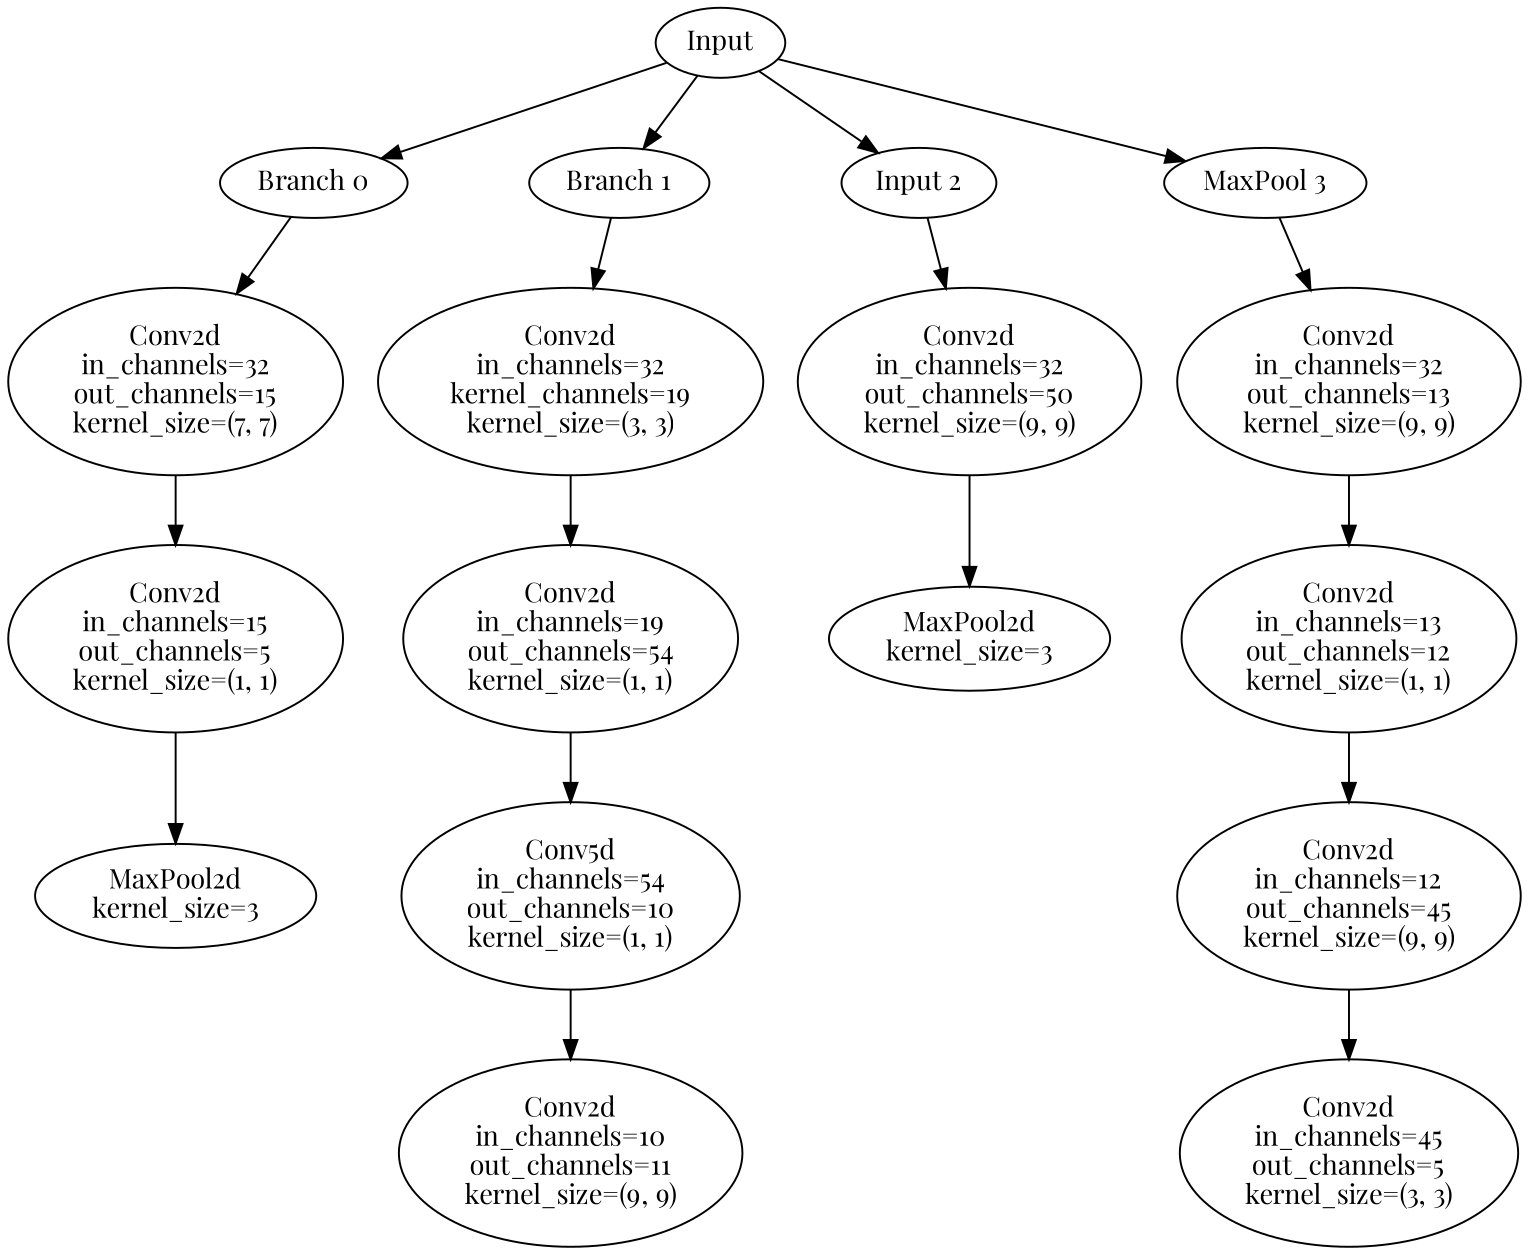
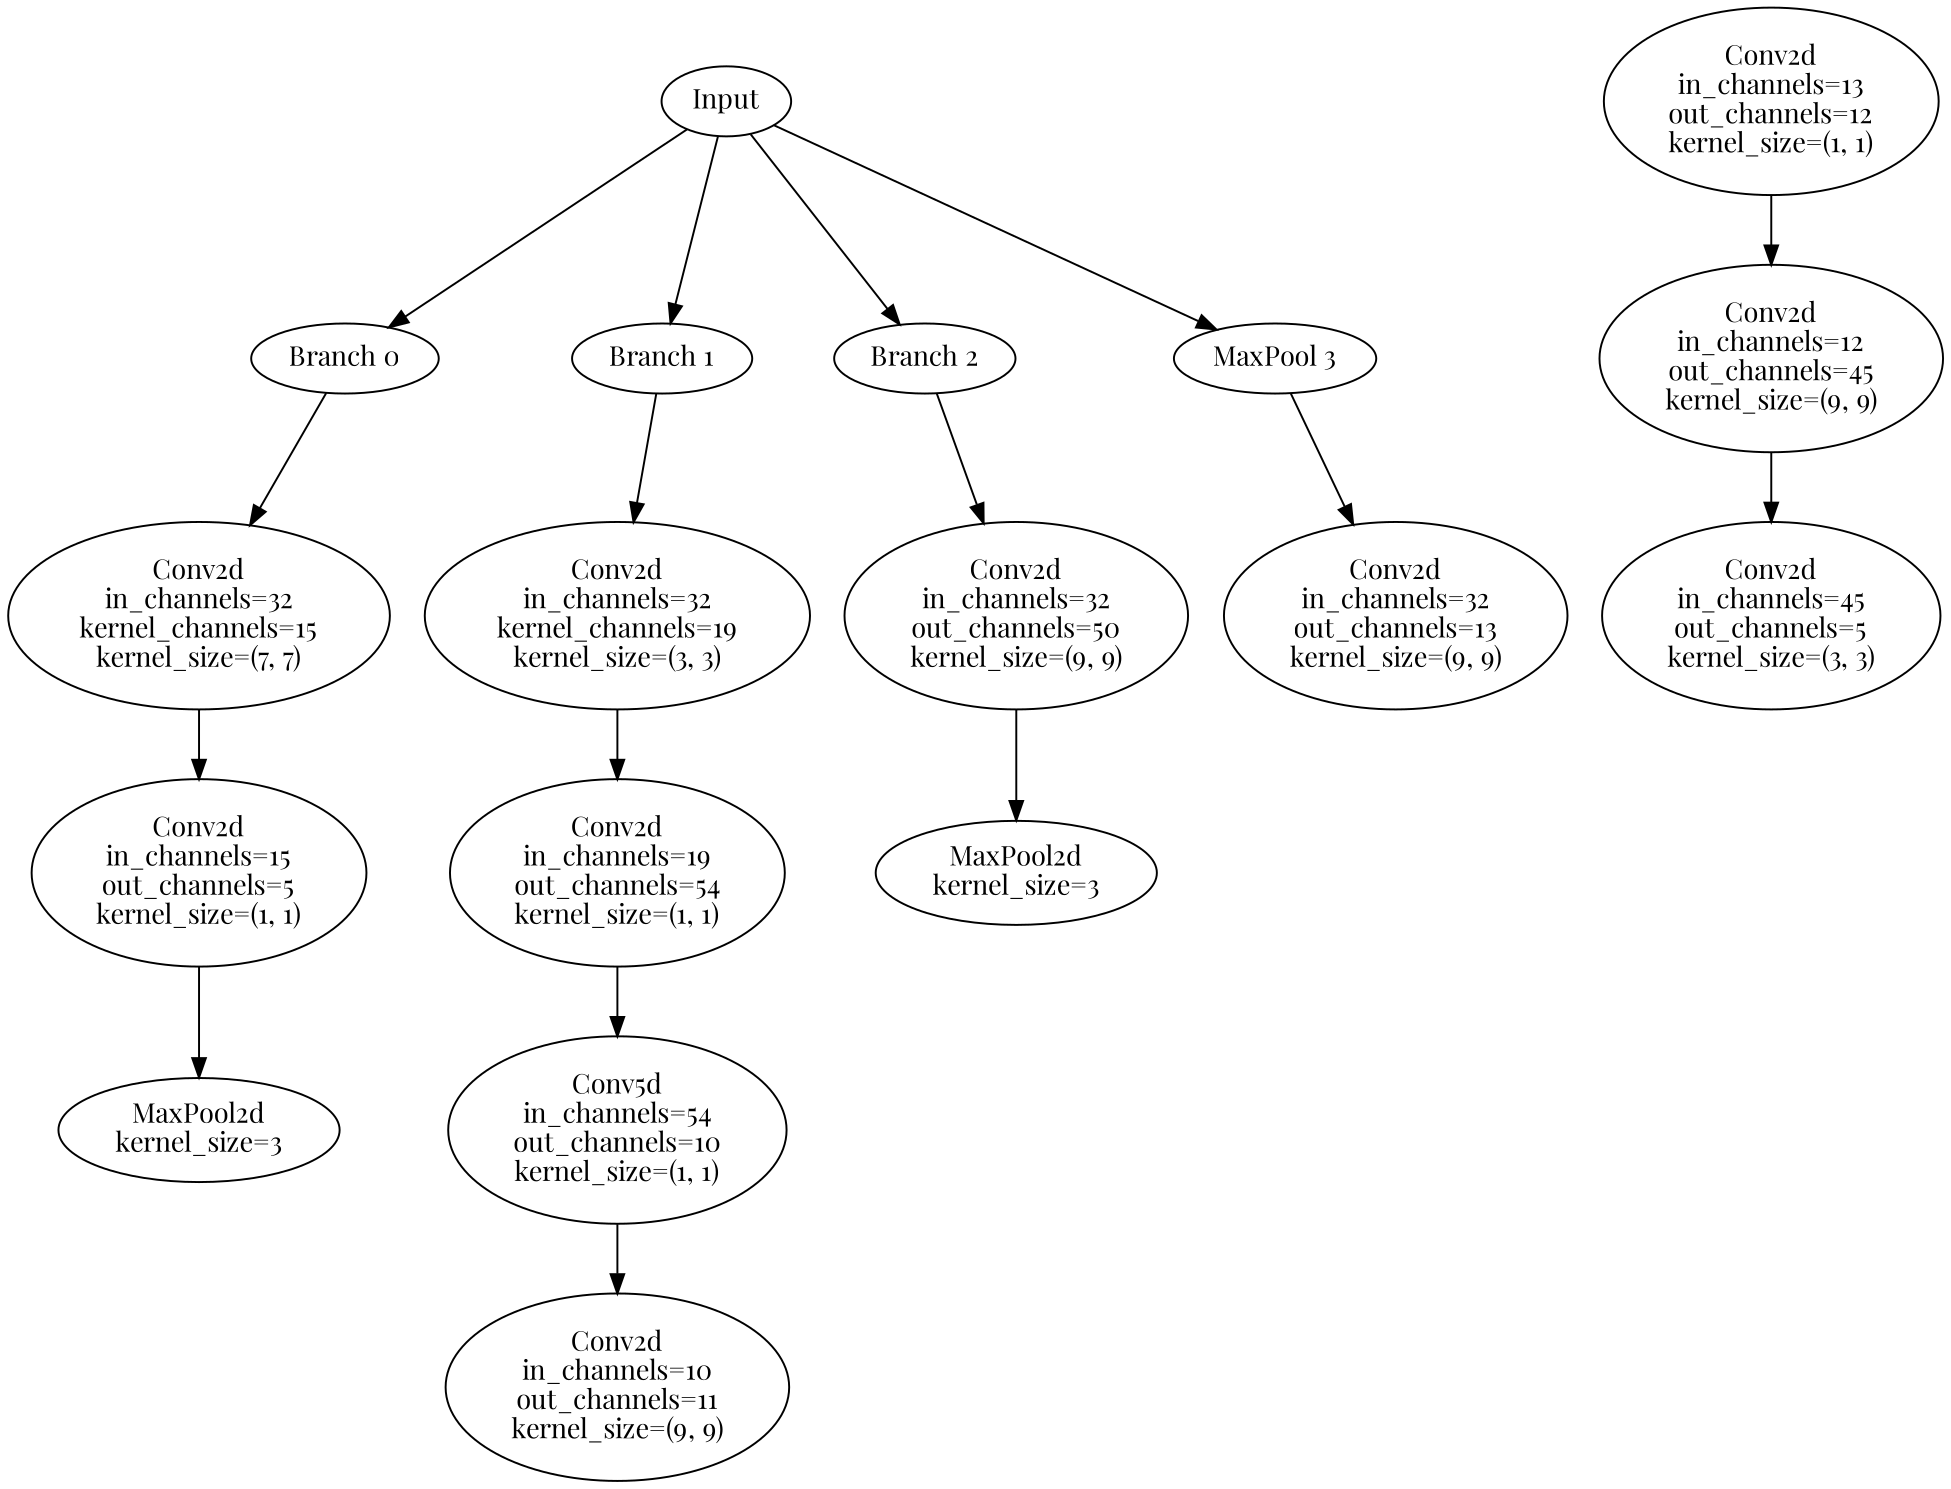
node "Input 2": label "Input 2" -> "Branch 2"
node "Conv2d in_channels=32 out_channels=15 kernel_size=(7, 7)": label "Conv2d in_channels=32 out_channels=15 kernel_size=(7, 7)" -> "Conv2d in_channels=32 kernel_channels=15 kernel_size=(7, 7)"
edge "Conv2d in_channels=32 out_channels=13 kernel_size=(9, 9)" -> "Conv2d in_channels=13 out_channels=12 kernel_size=(1, 1)": removed
